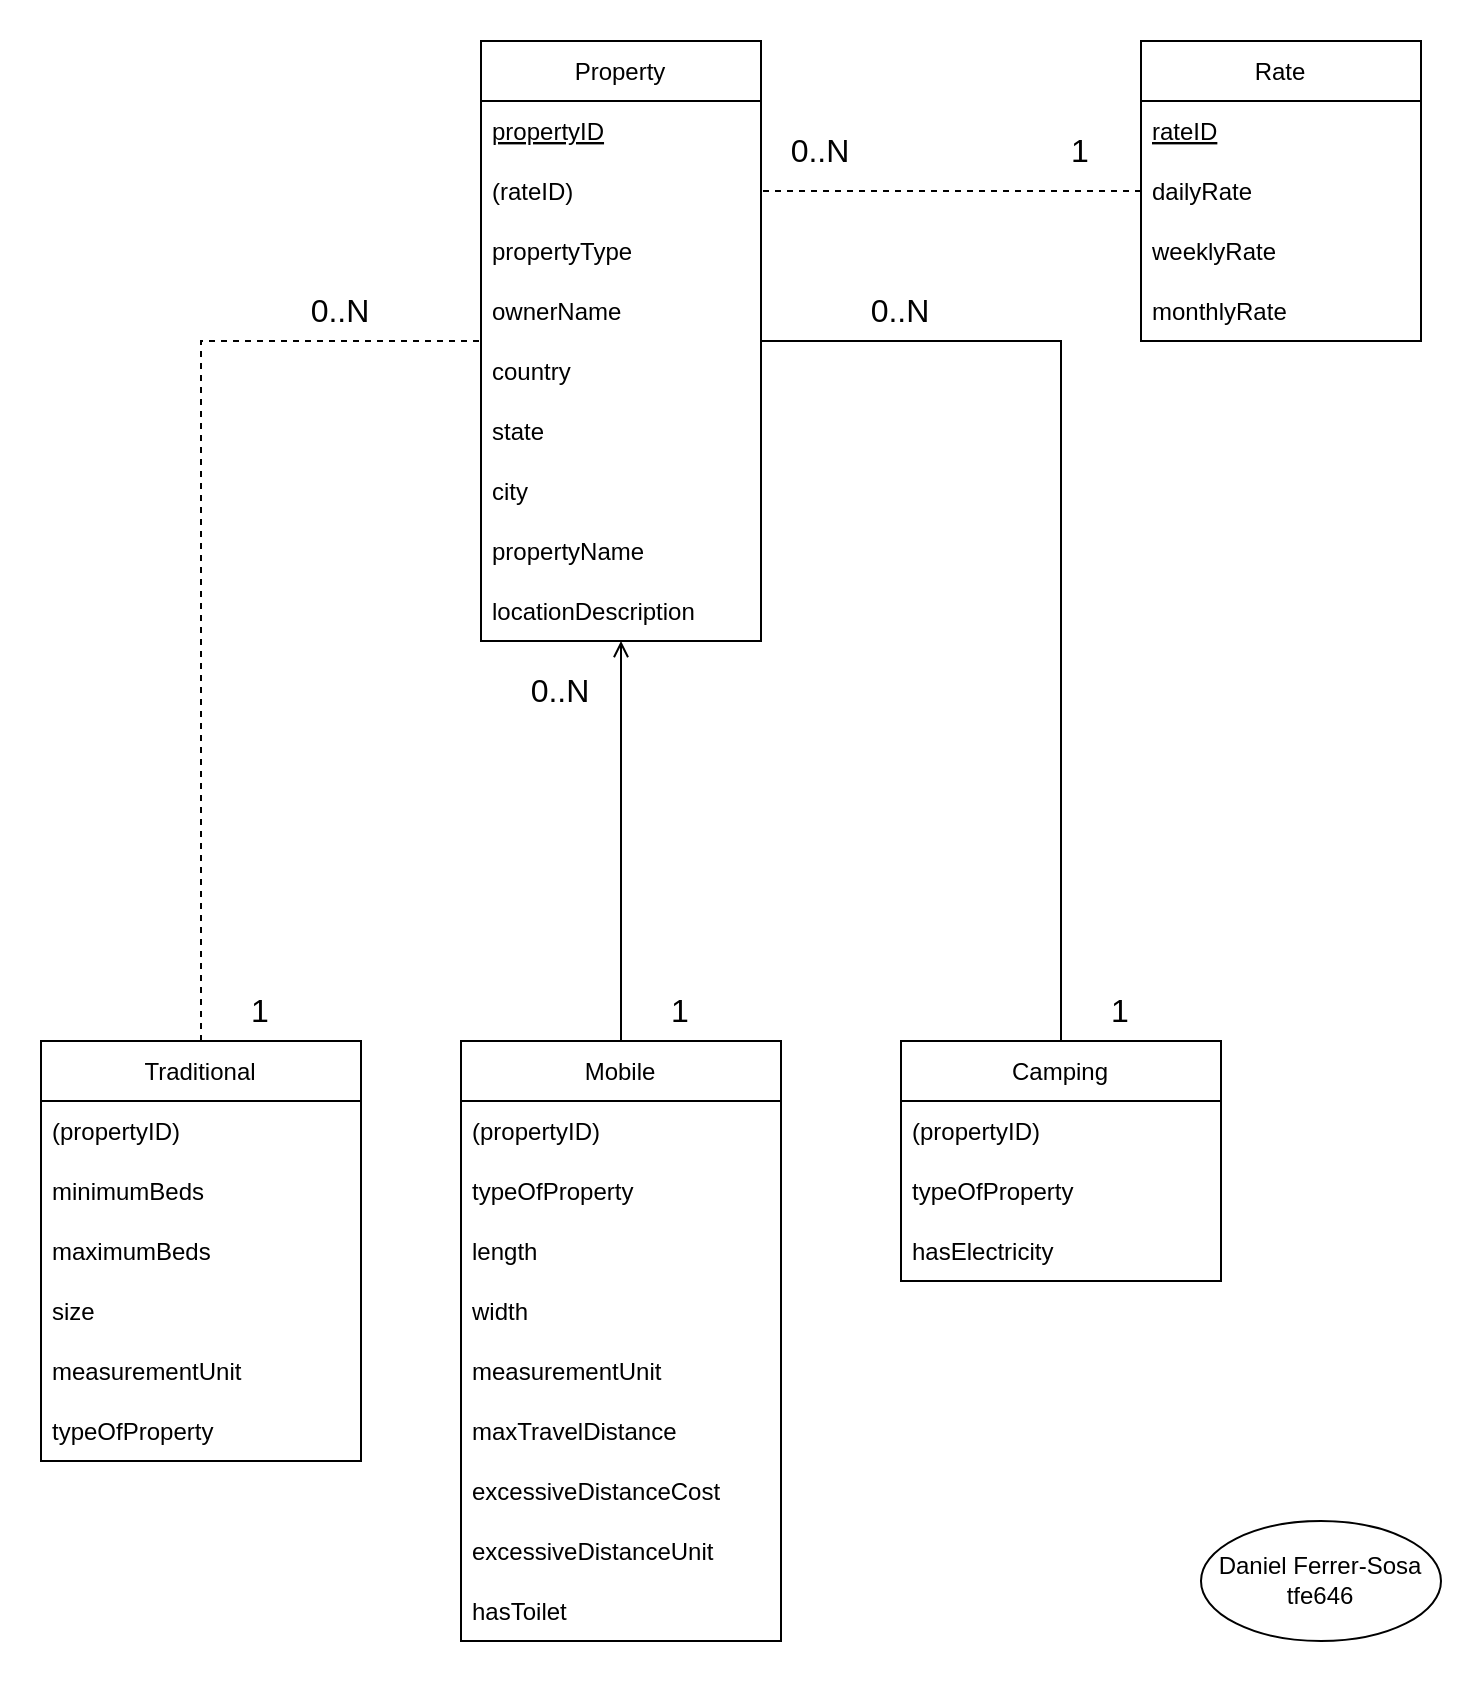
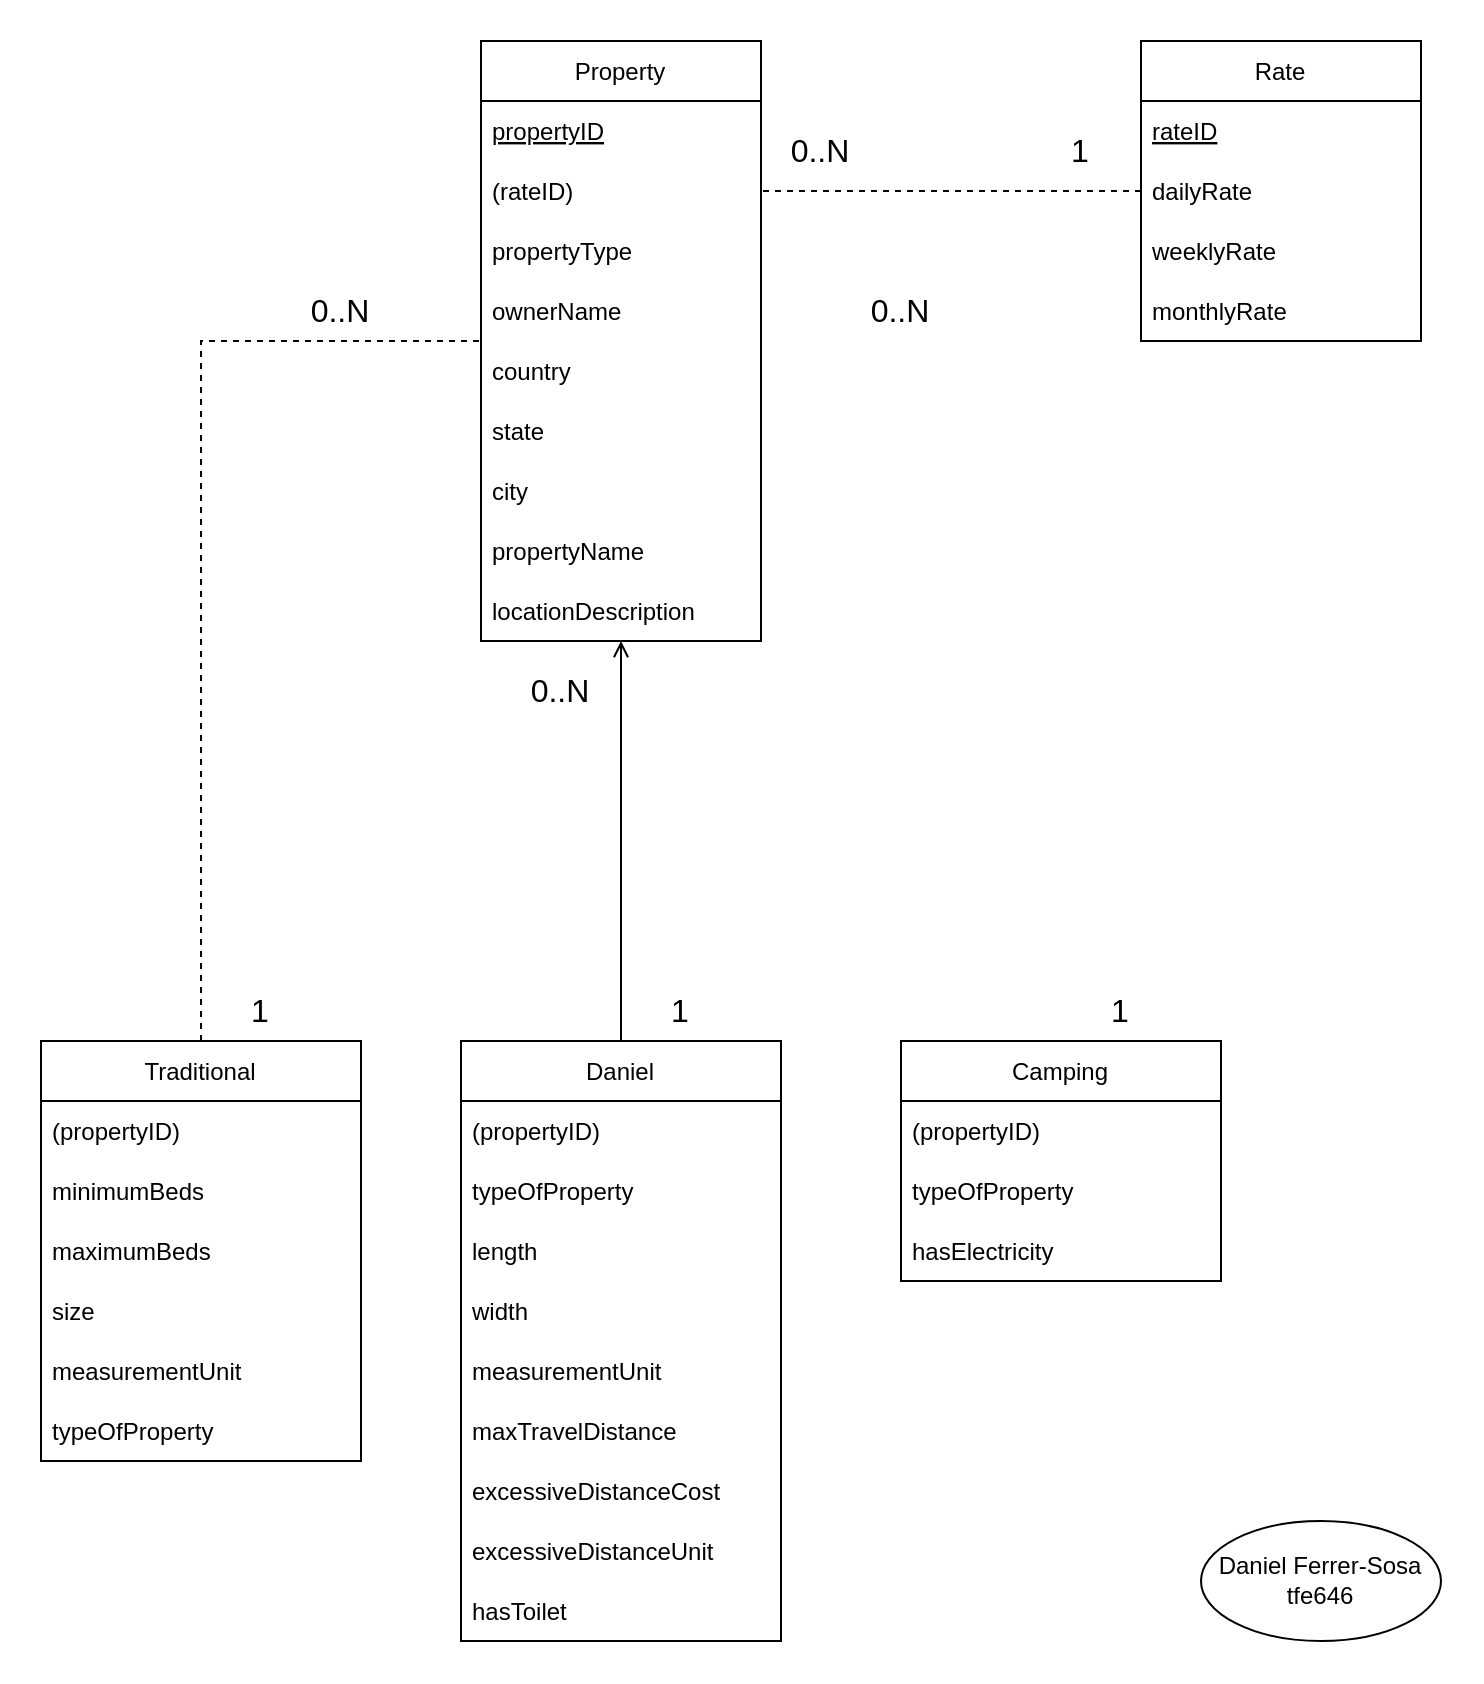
edge "Property" -- "Camping": removed
node "Mobile": label "Mobile" -> "Daniel"
